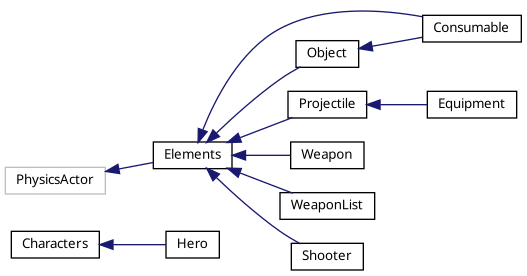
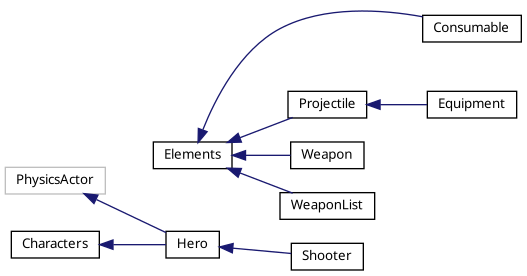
node "Object": removed
edge "Elements" -> "PhysicsActor": now "Hero" -> "PhysicsActor"
edge "Shooter" -> "Elements": now "Shooter" -> "Hero"
